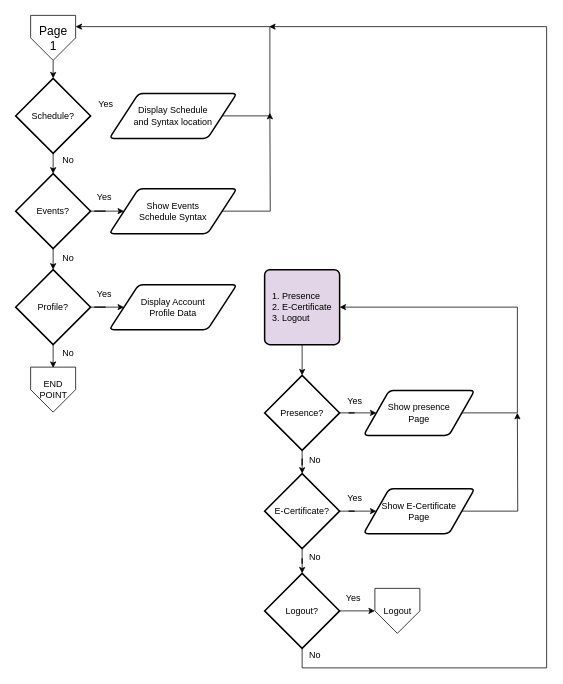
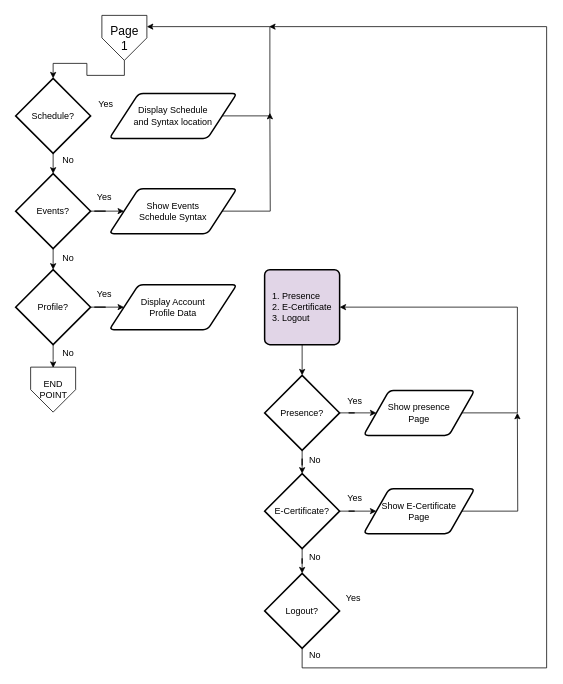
node "Page 1": moved (53, 38) -> (124, 38)
edge "Logout?" -> "Logout": removed
node "Logout": removed
